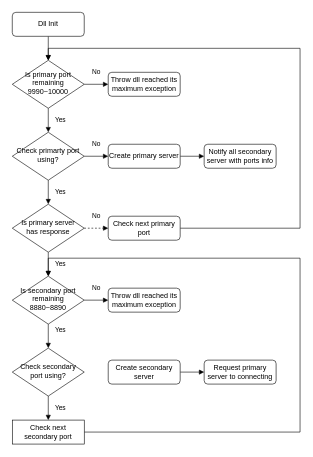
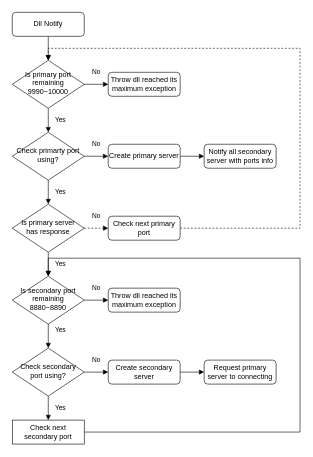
node "Dll Init": label "Dll Init" -> "Dll Notify"
edge "Check next primary port" -> "Is primary port remaining 9990~10000": style solid -> dashed
edge "Check secondary port using?" -> "Create secondary server": added, label "No"
